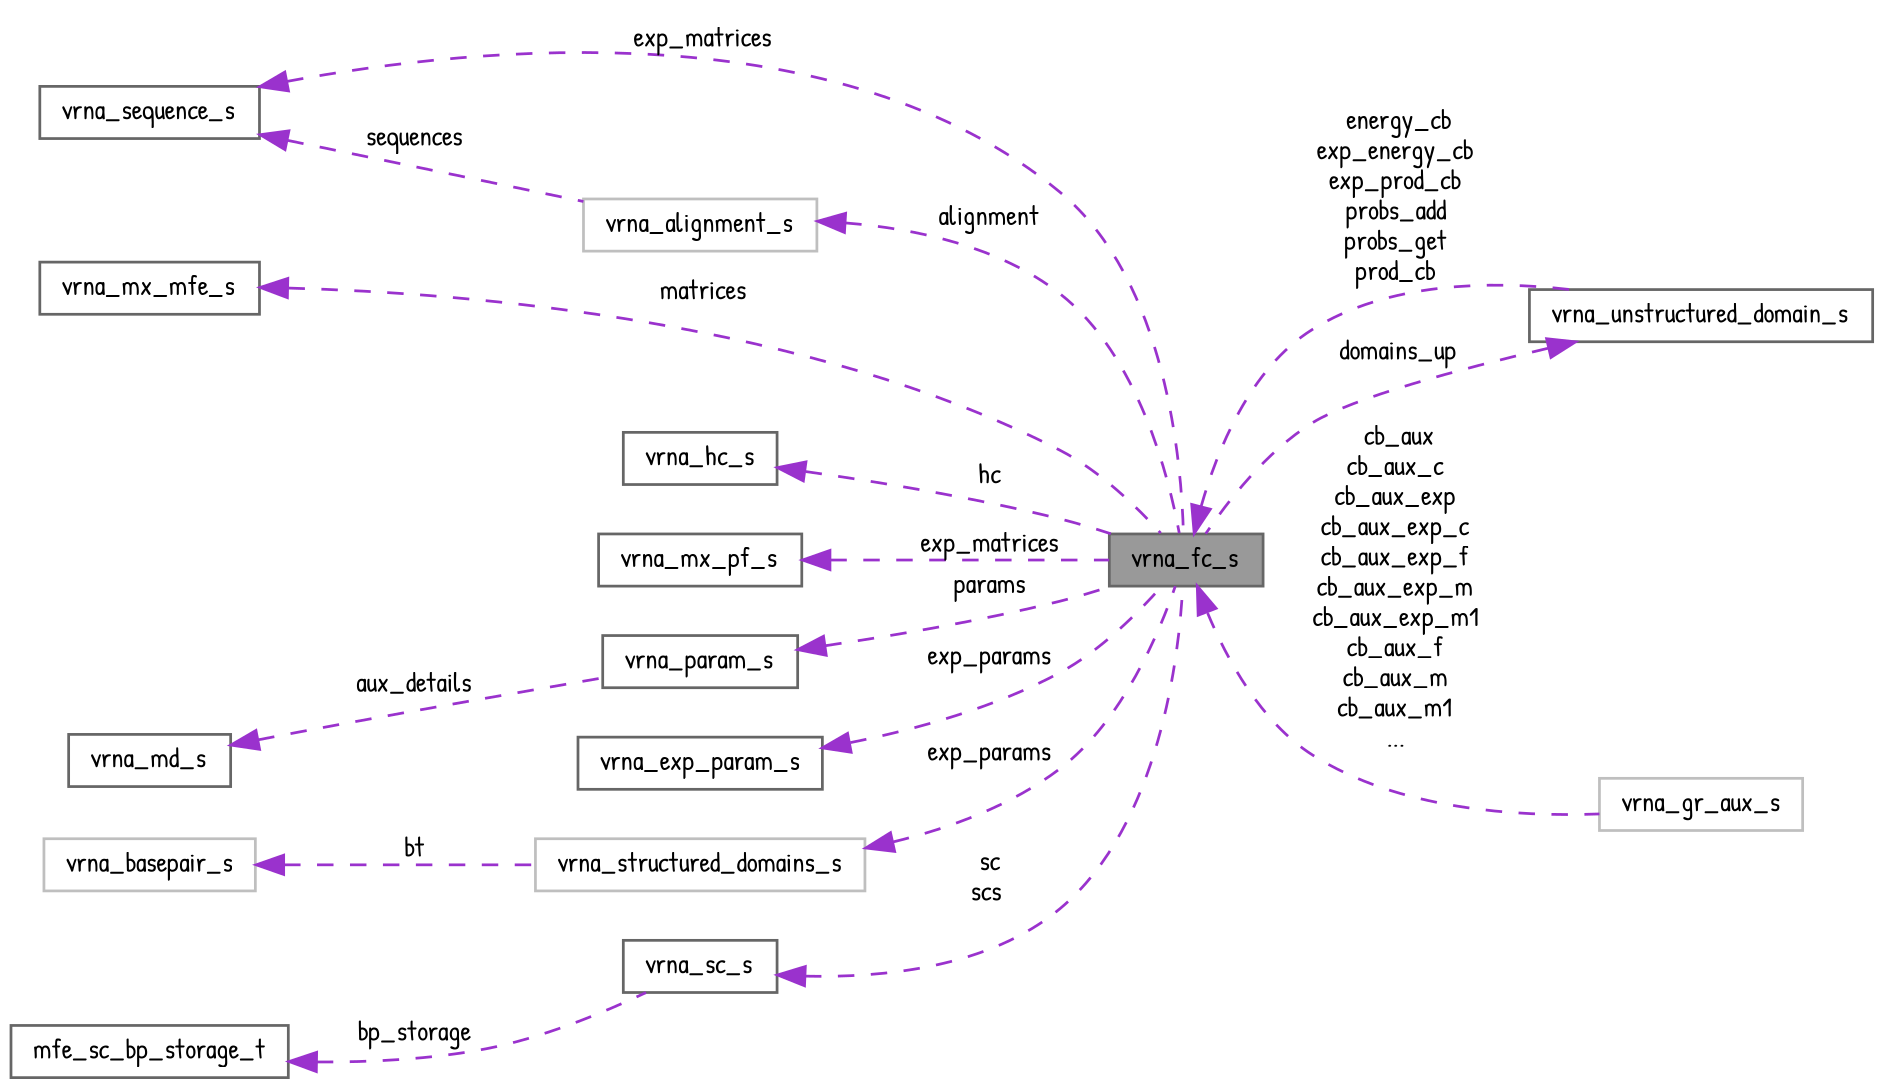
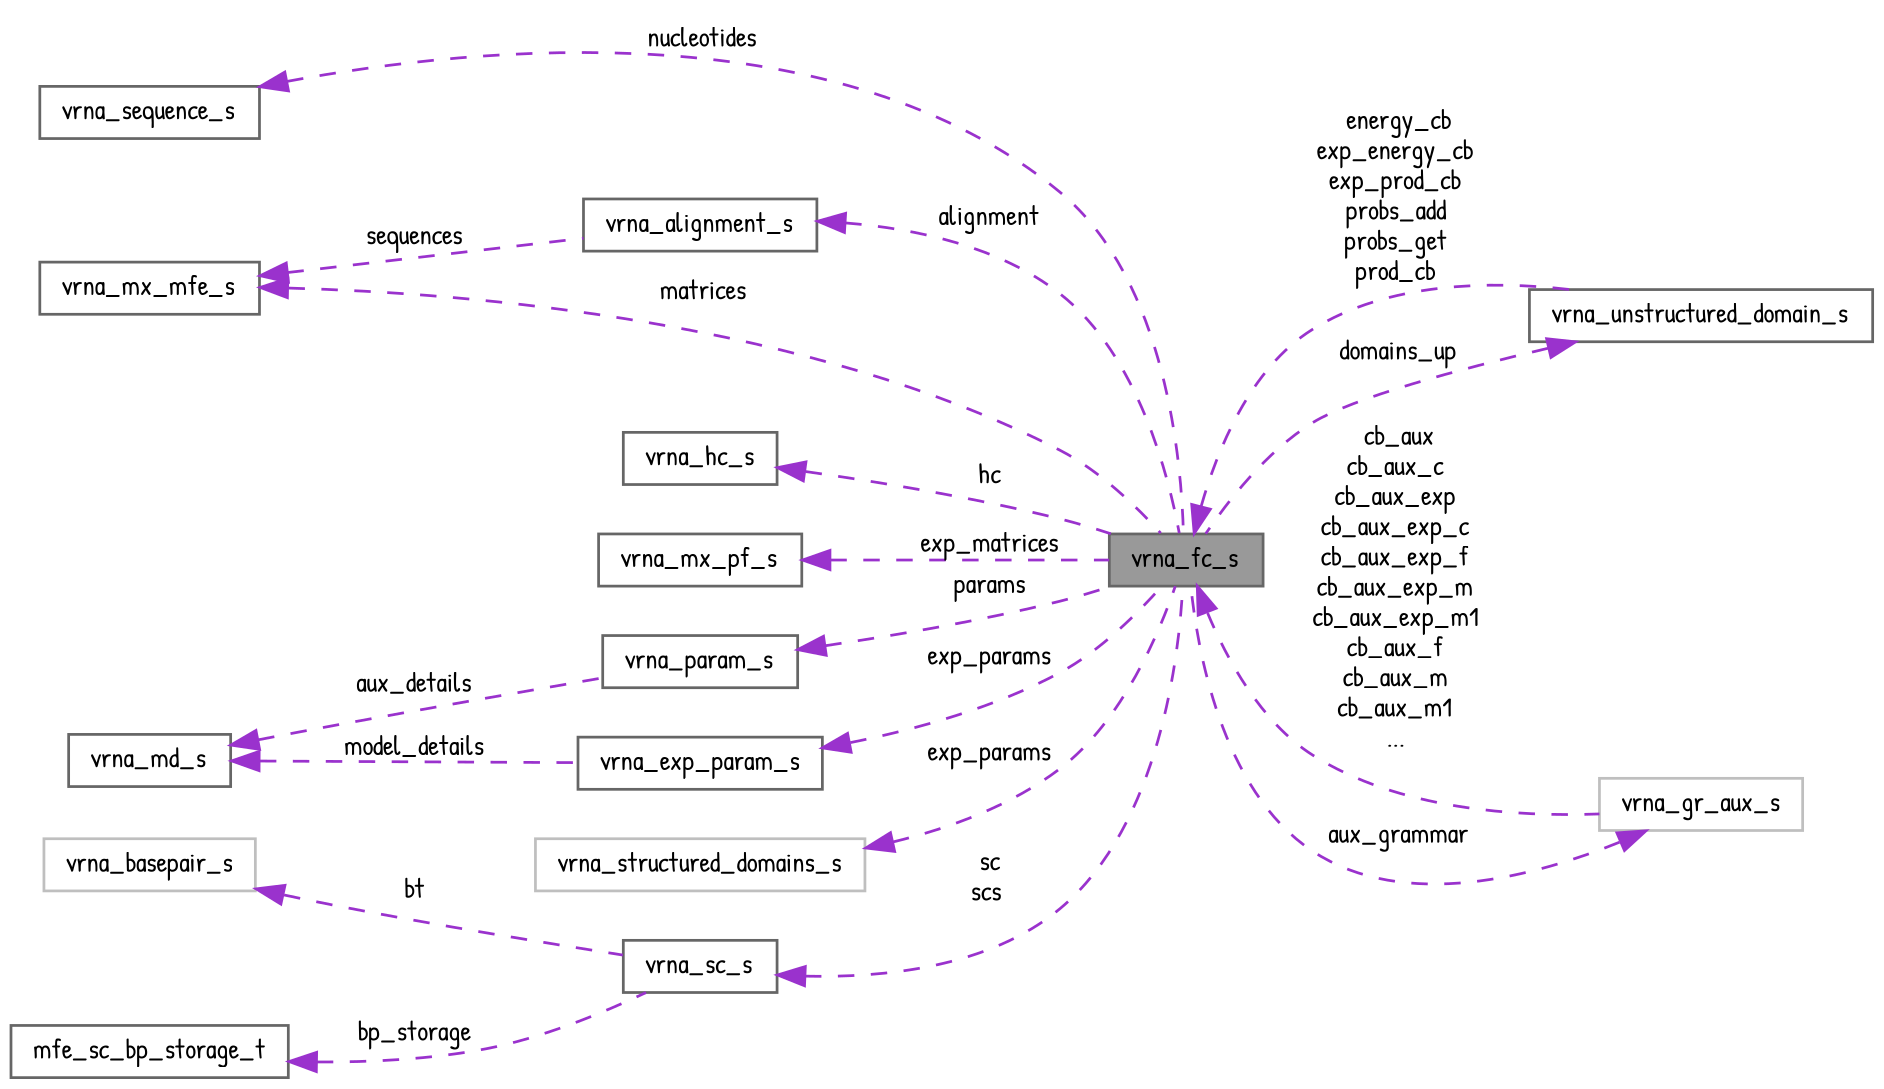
edge "vrna_fc_s" -> "vrna_sequence_s": label " exp_matrices" -> " nucleotides"
edge "vrna_alignment_s" -> "vrna_sequence_s": now "vrna_alignment_s" -> "vrna_mx_mfe_s"
node "vrna_alignment_s": color grey75 -> gray40
edge "vrna_exp_param_s" -> "vrna_md_s": added, label "model_details"
edge "vrna_fc_s" -> "vrna_gr_aux_s": added, label "aux_grammar"
edge "vrna_structured_domains_s" -> "vrna_basepair_s": now "vrna_sc_s" -> "vrna_basepair_s"
